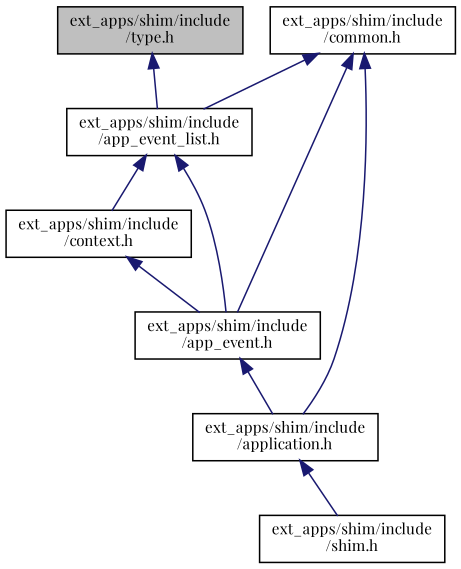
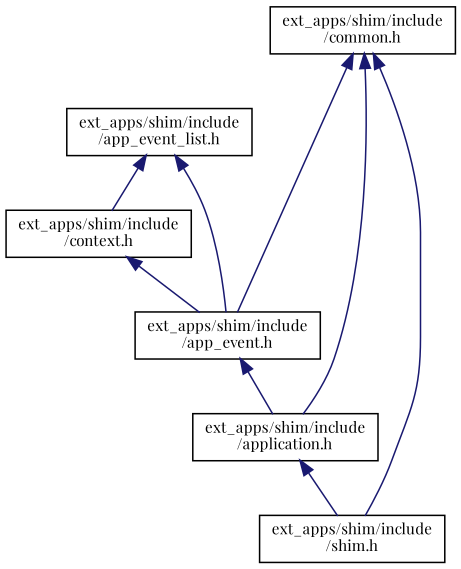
node "ext_apps/shim/include /type.h": removed
edge "ext_apps/shim/include /app_event_list.h" -> "ext_apps/shim/include /common.h": now "ext_apps/shim/include /shim.h" -> "ext_apps/shim/include /common.h"
